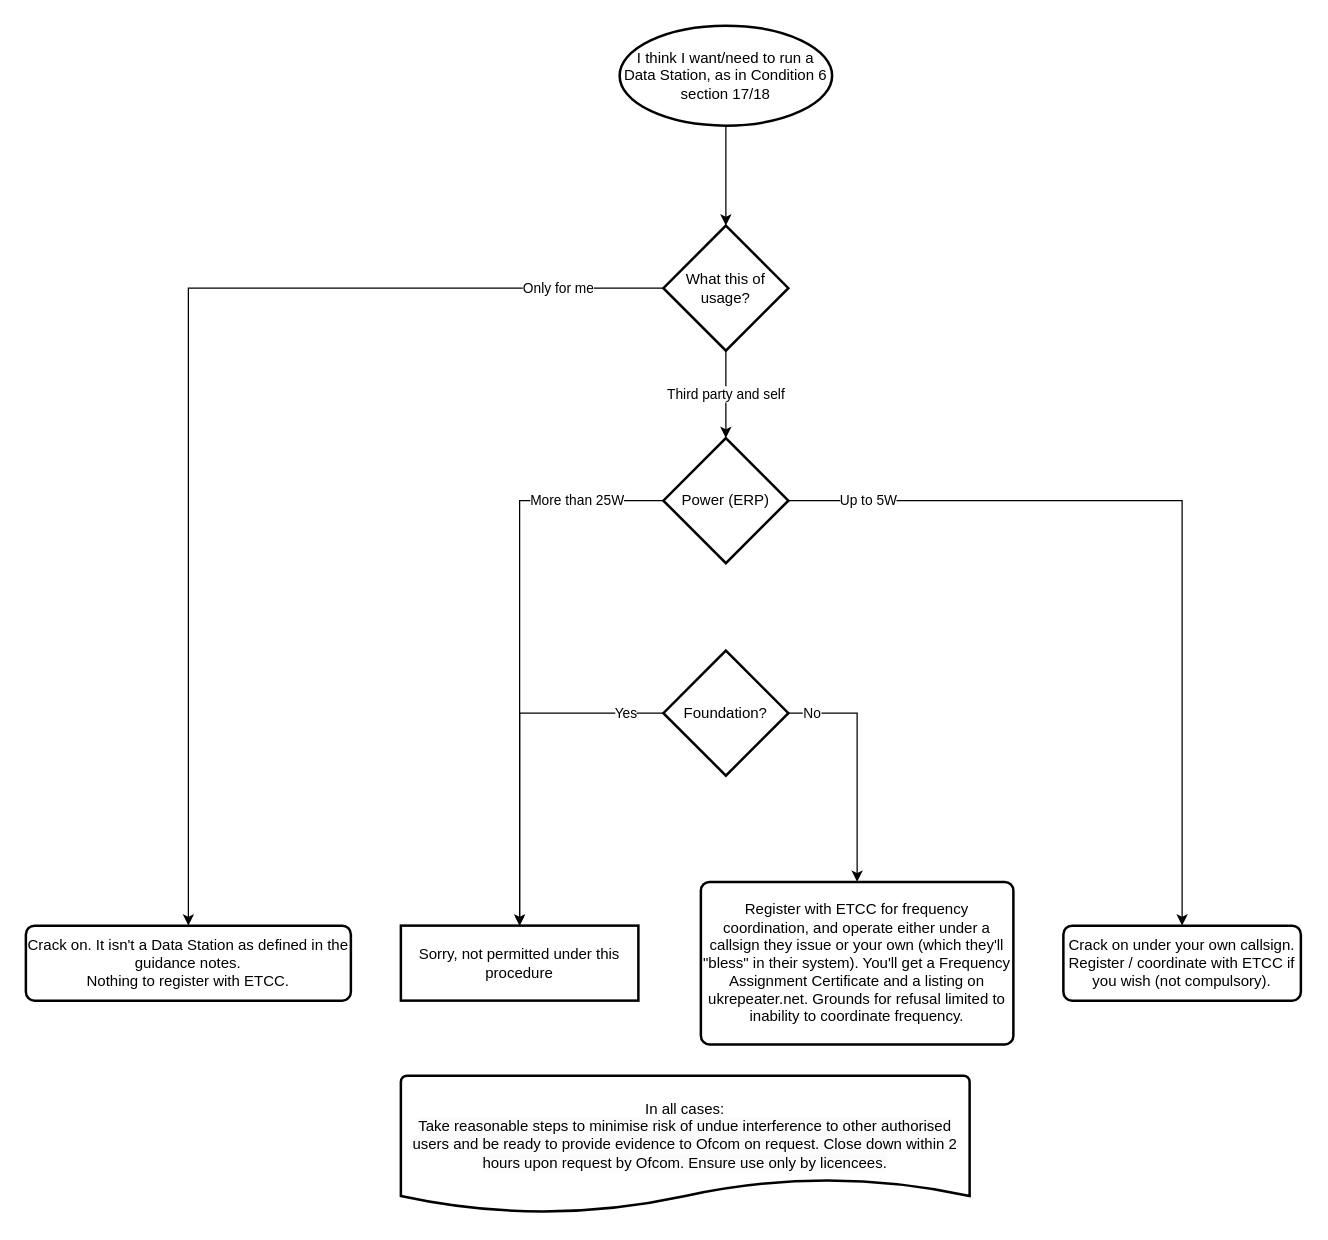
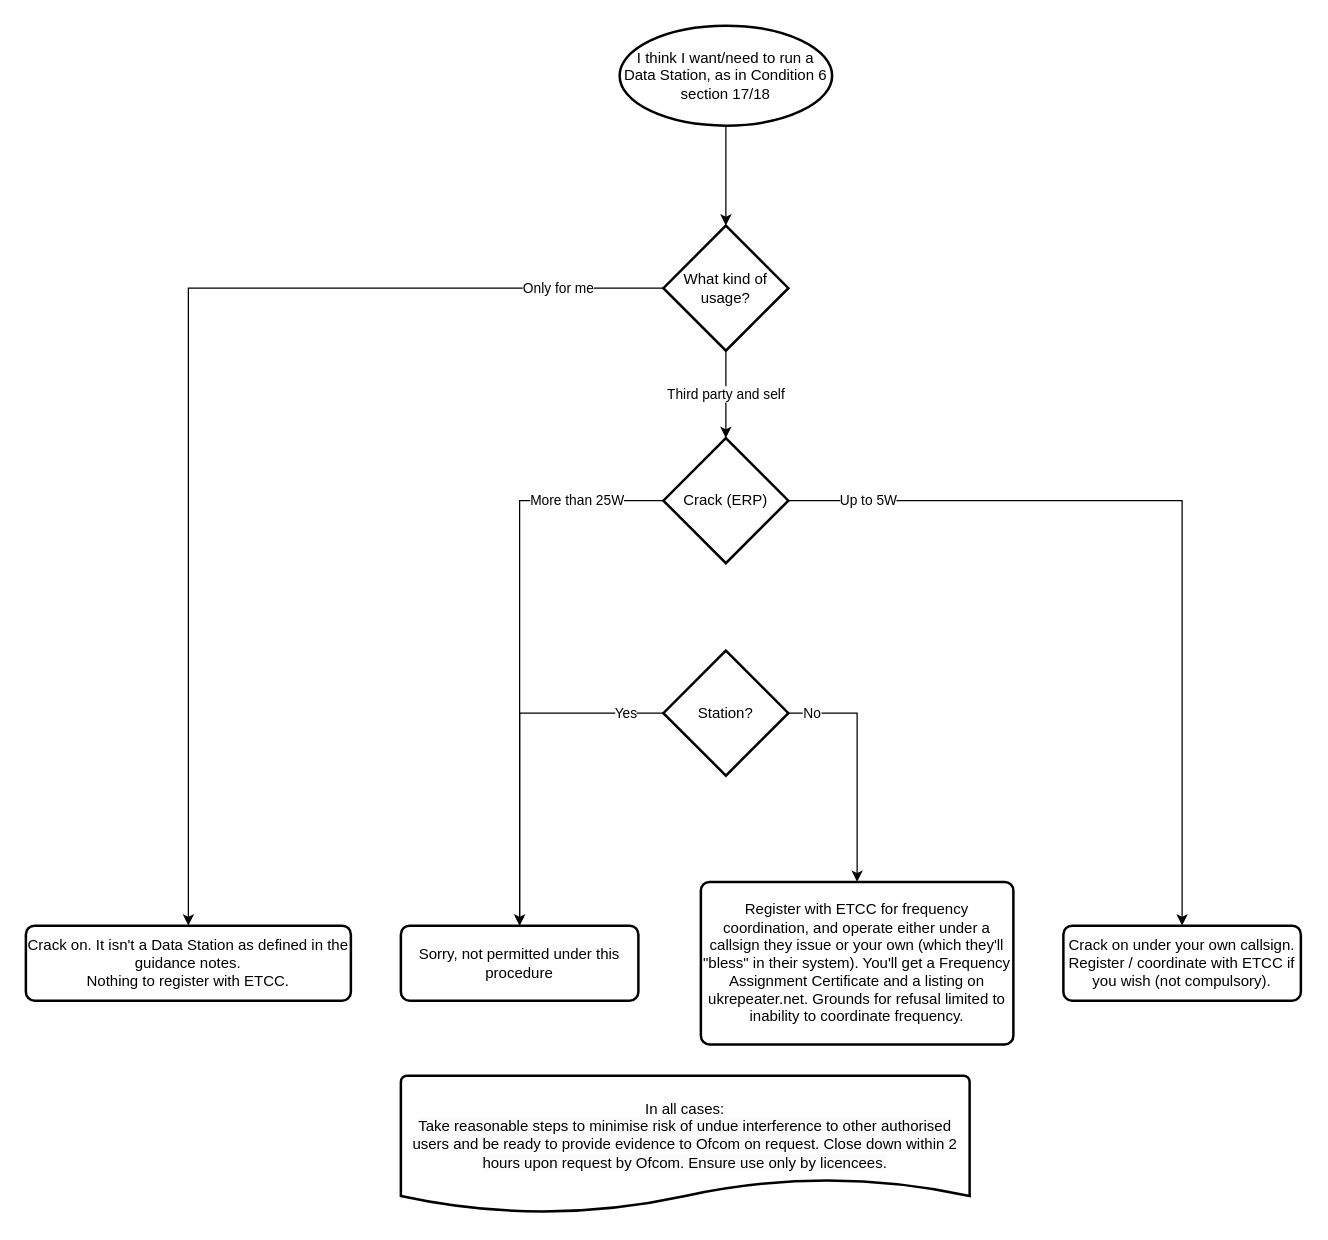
node "What this of usage?": label "What this of usage?" -> "What kind of usage?"
node "Power (ERP)": label "Power (ERP)" -> "Crack (ERP)"
node "Foundation?": label "Foundation?" -> "Station?"
node "Sorry, not permitted under this procedure": shape rectangle -> rounded rectangle
